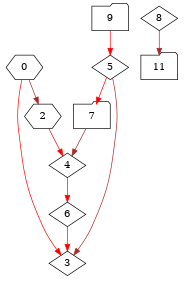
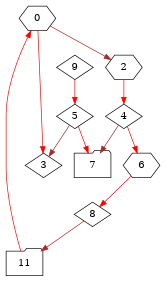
node "9": shape folder -> diamond
edge "7" -> "4": reversed
edge "11" -> "0": added
node "6": shape diamond -> hexagon
edge "6" -> "3": now "6" -> "8"
